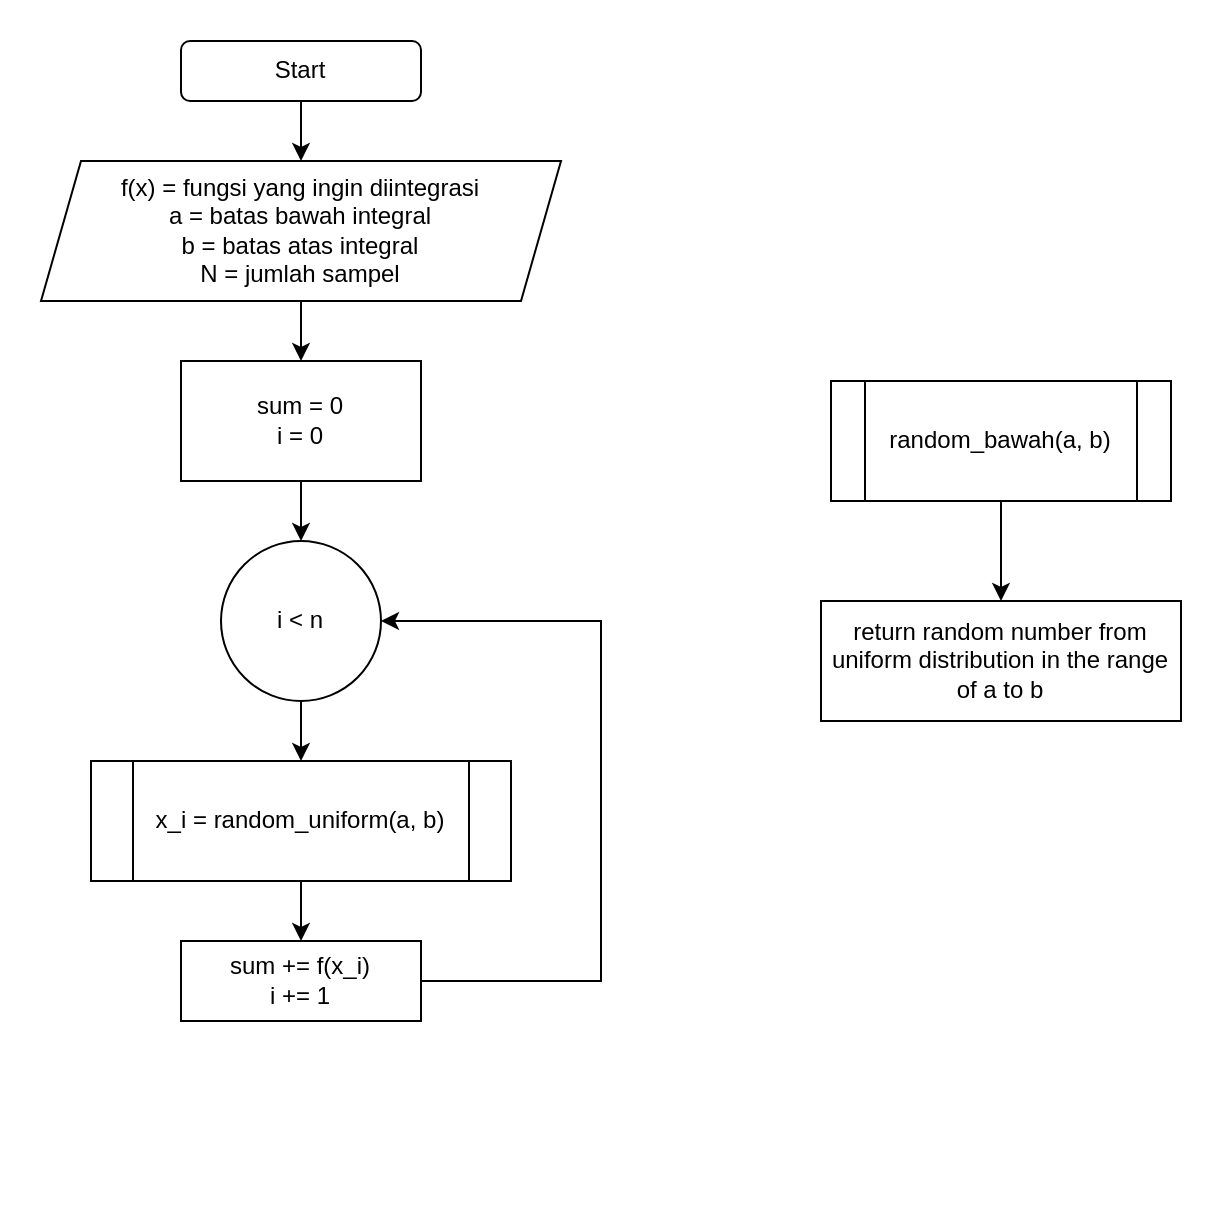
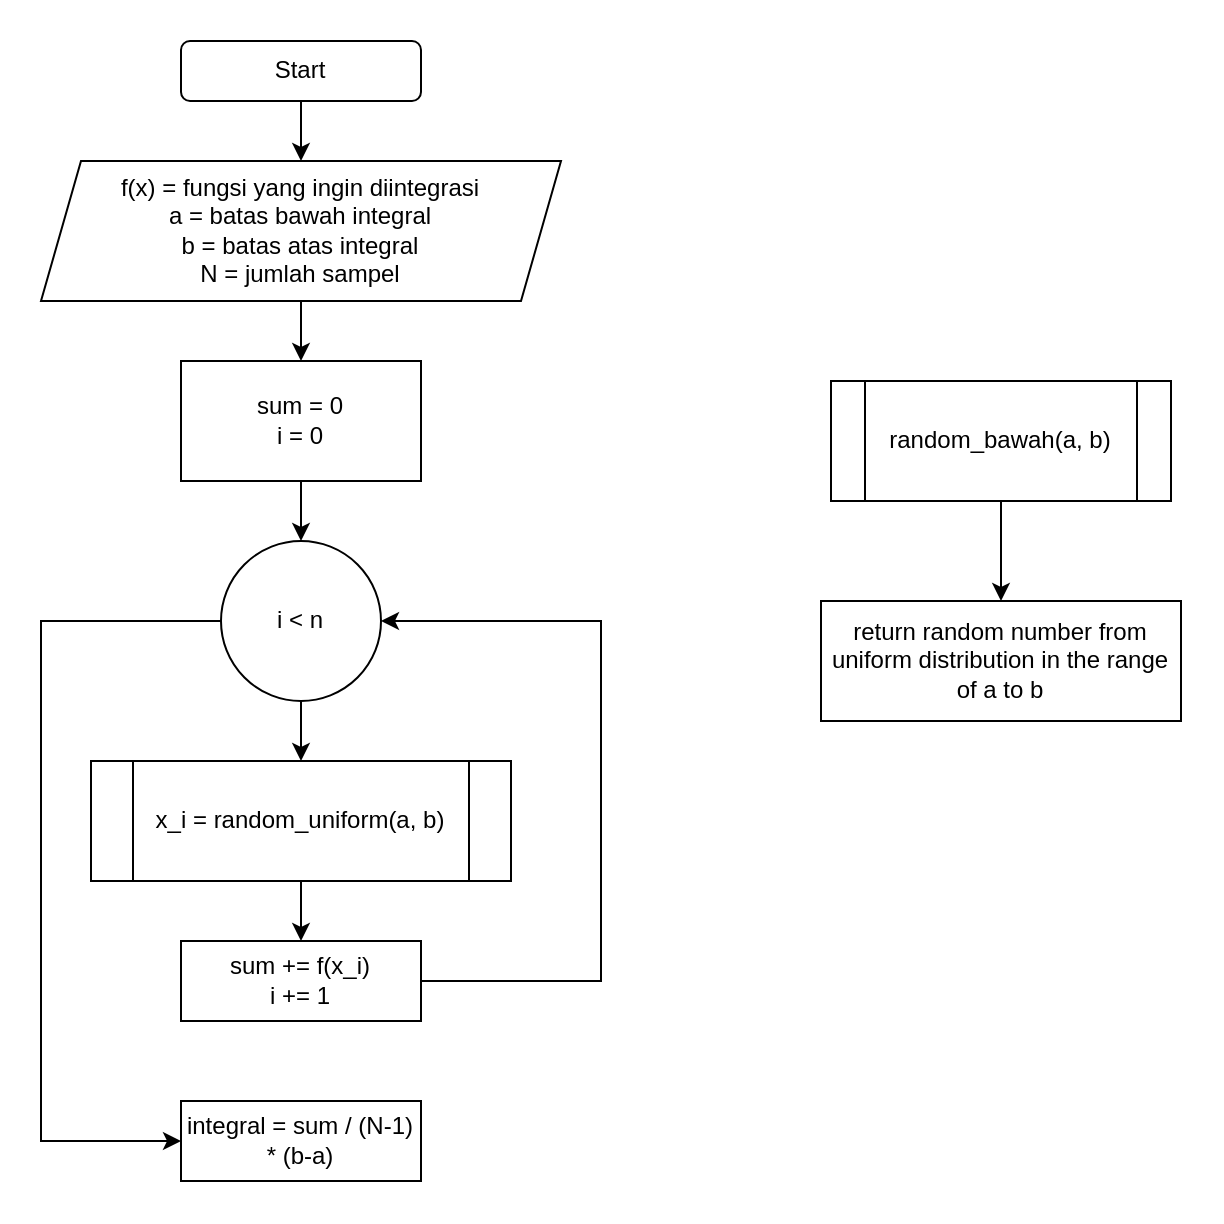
edge "i < n" -> "integral = sum / (N-1) * (b-a)": added
node "integral = sum / (N-1) * (b-a)": added
